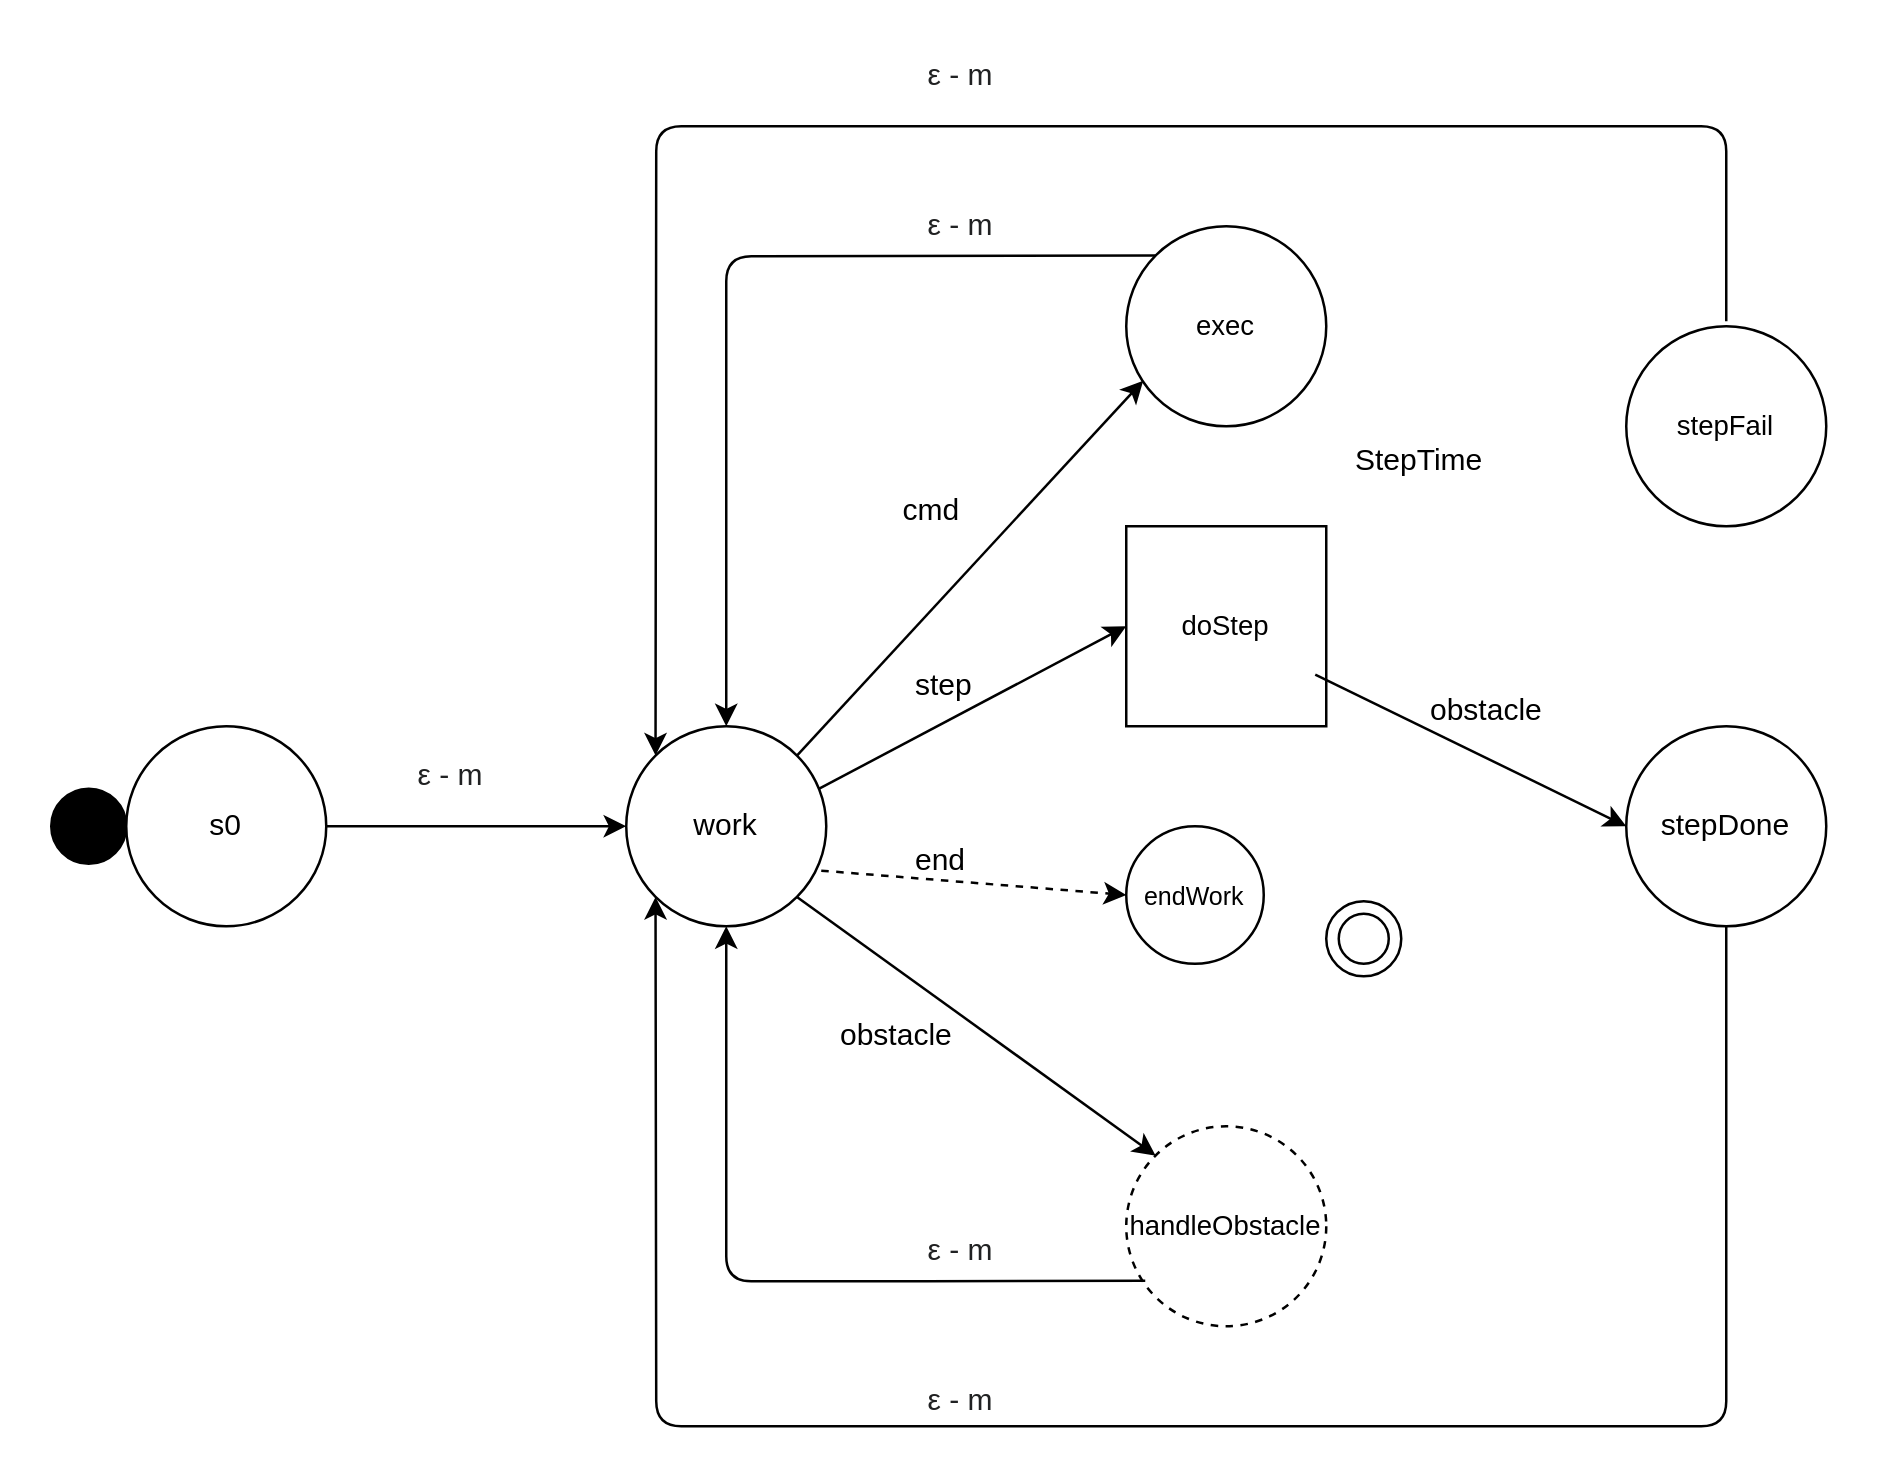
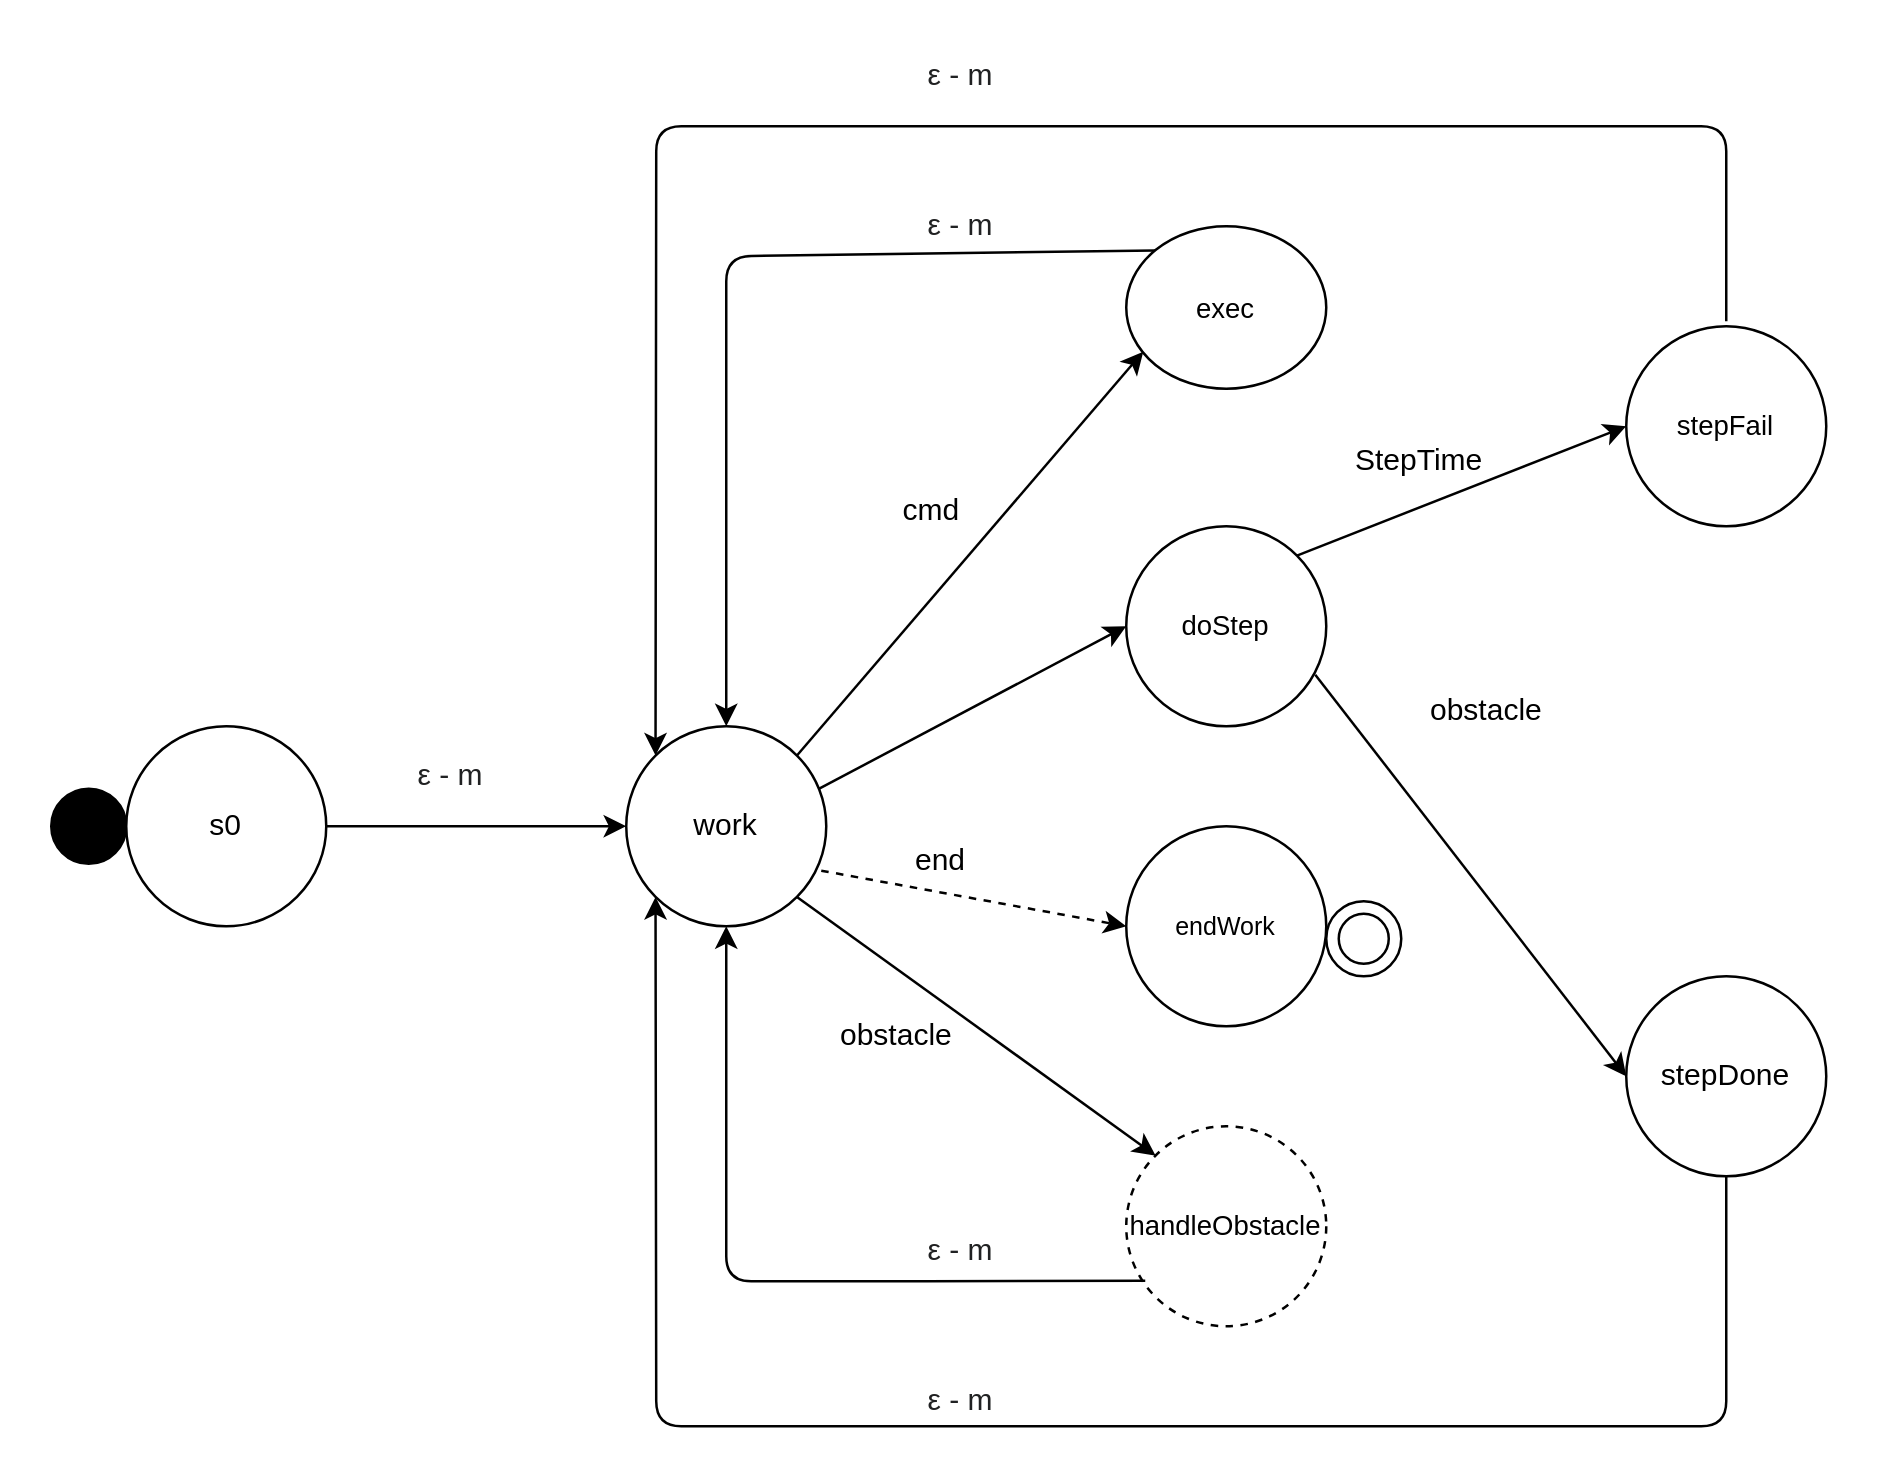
node "exec": size 200x200 -> 200x163
edge "doStep" -> "stepFail": added
node "doStep": shape rectangle -> ellipse
node "step": removed
node "stepDone": moved (1726, 826) -> (1726, 1076)
node "endWork": size 138x138 -> 200x200
